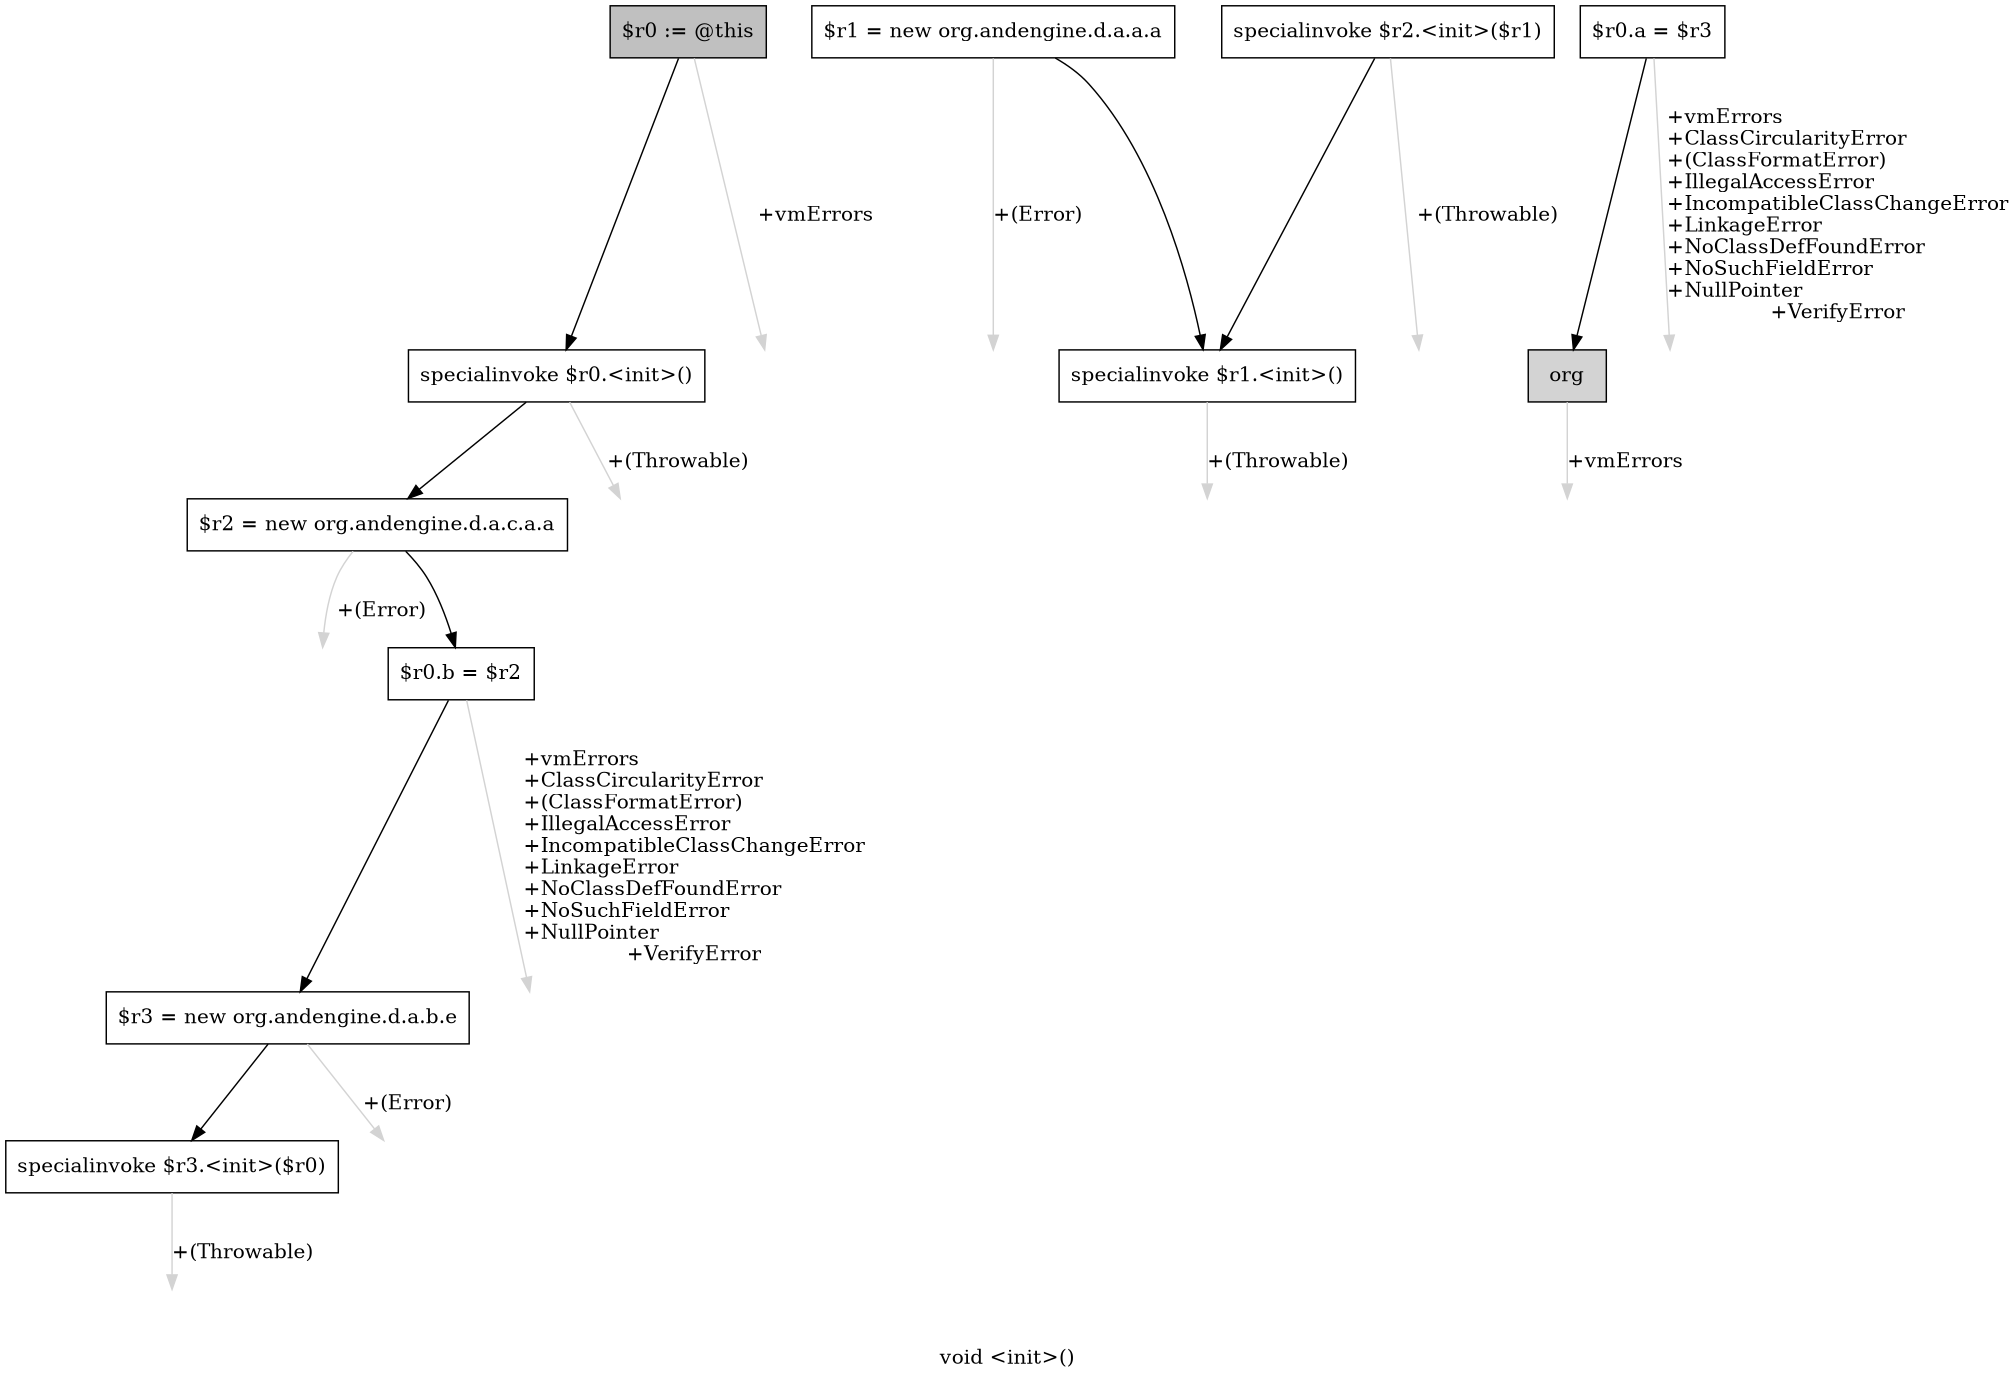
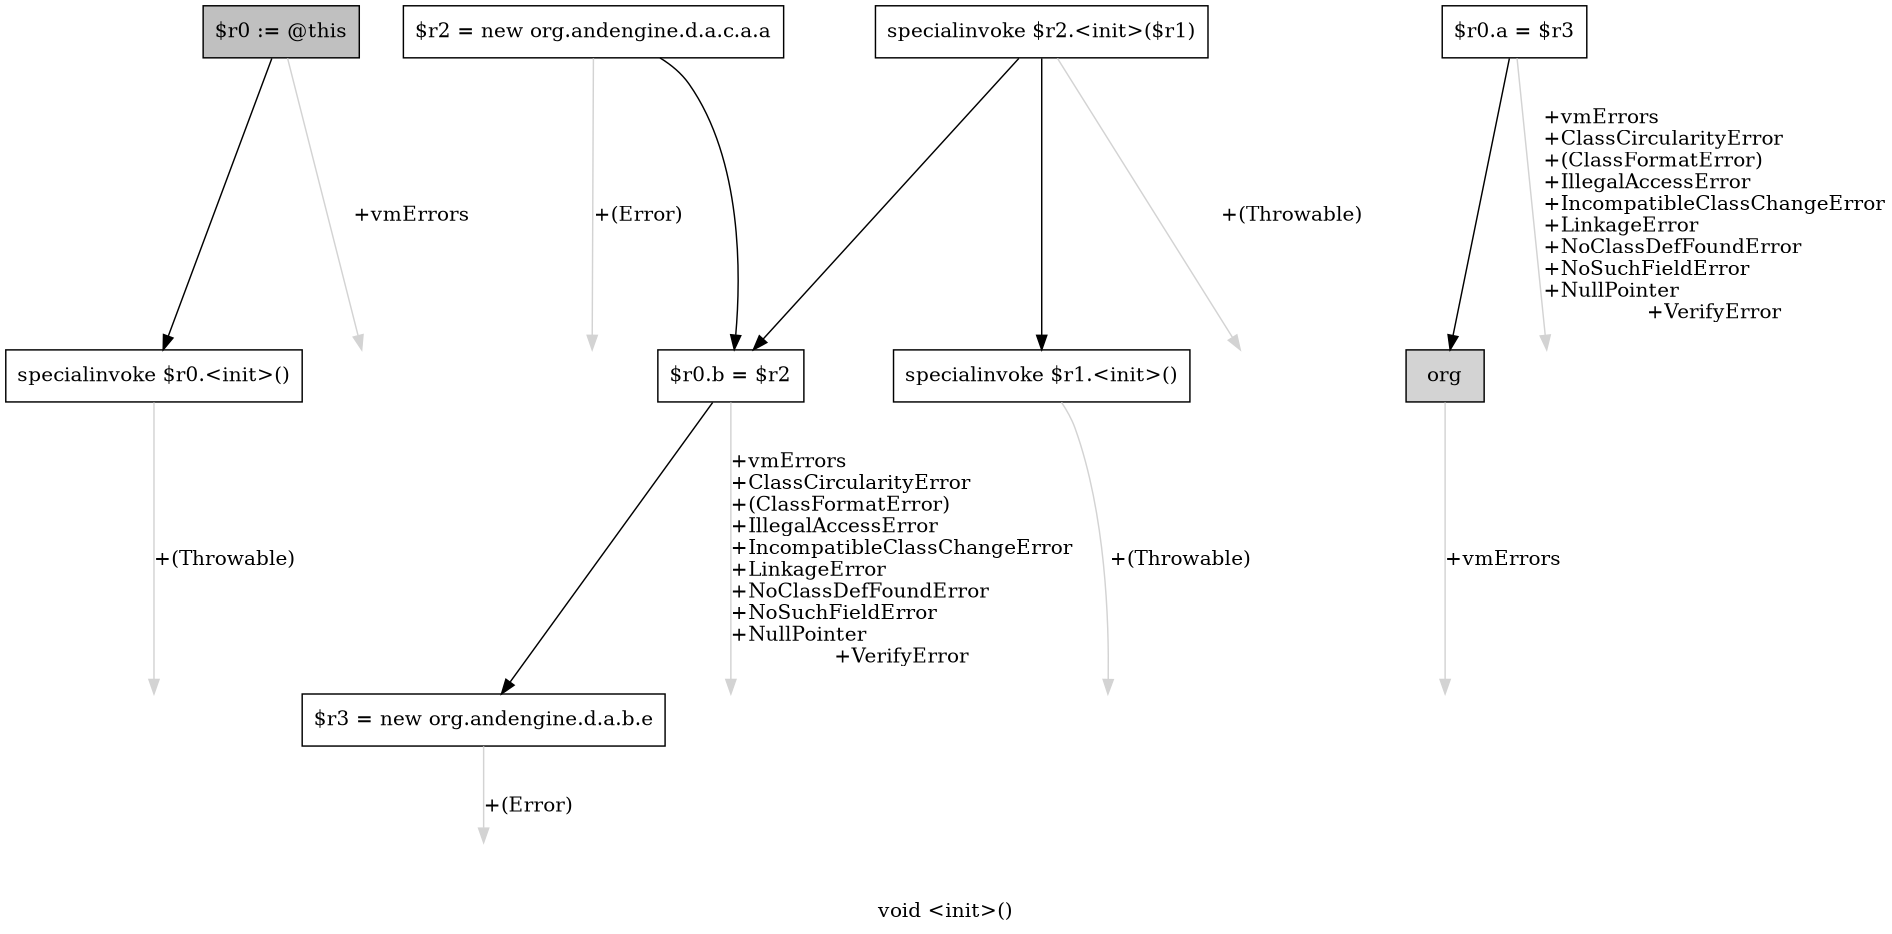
node "$r1 = new org.andengine.d.a.a.a": removed
edge "specialinvoke $r2.<init>($r1)" -> "$r0.b = $r2": added
edge "specialinvoke $r0.<init>()" -> "$r2 = new org.andengine.d.a.c.a.a": removed
node "specialinvoke $r3.<init>($r0)": removed
